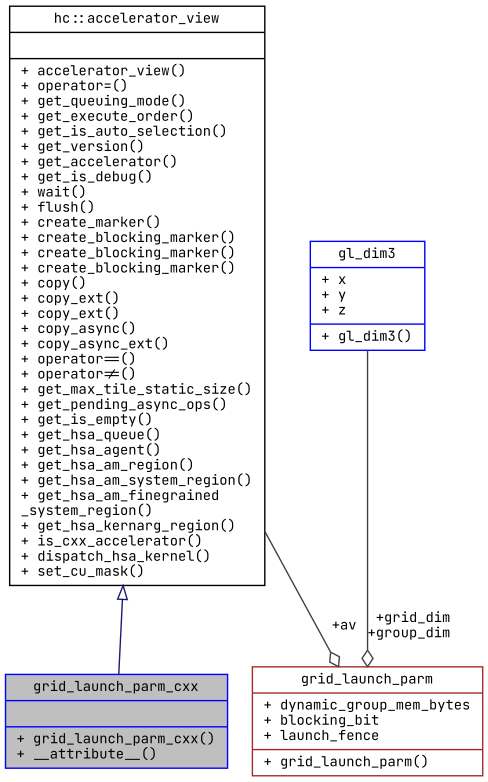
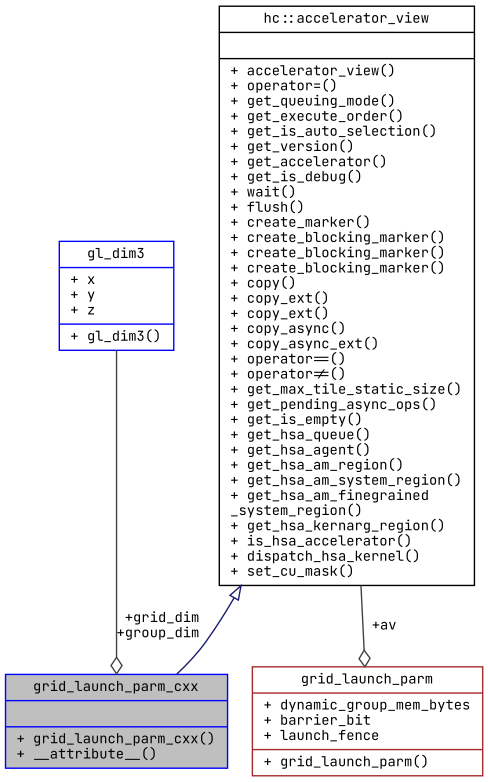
edge "gl_dim3" -> "grid_launch_parm": now "gl_dim3" -> "grid_launch_parm_cxx"
node "hc::accelerator_view": text "+ is_cxx_accelerator()" -> "+ is_hsa_accelerator()"
node "grid_launch_parm": text "+ blocking_bit" -> "+ barrier_bit"
